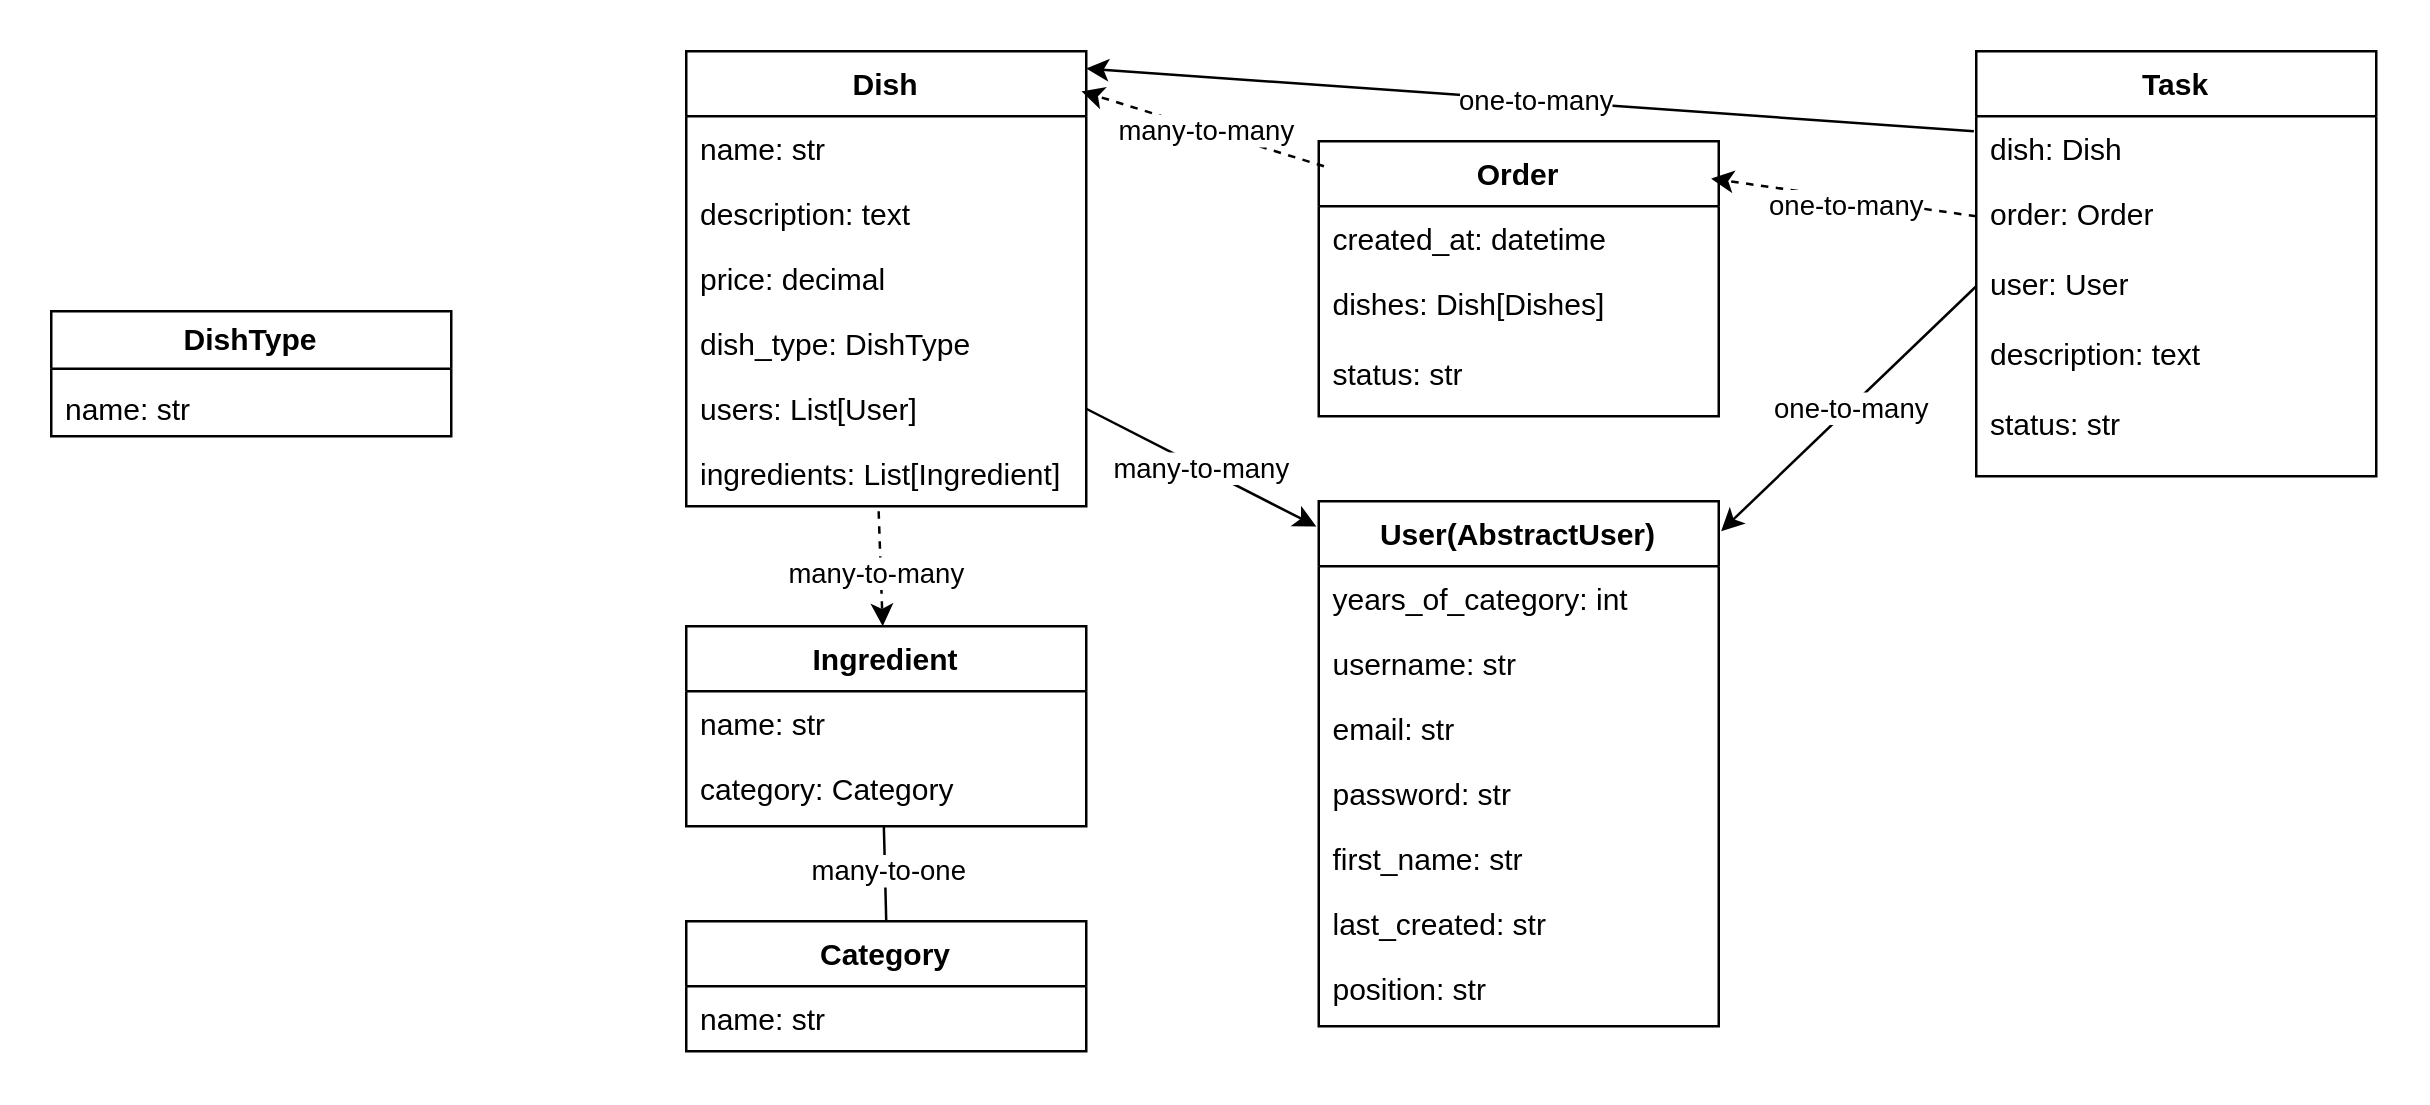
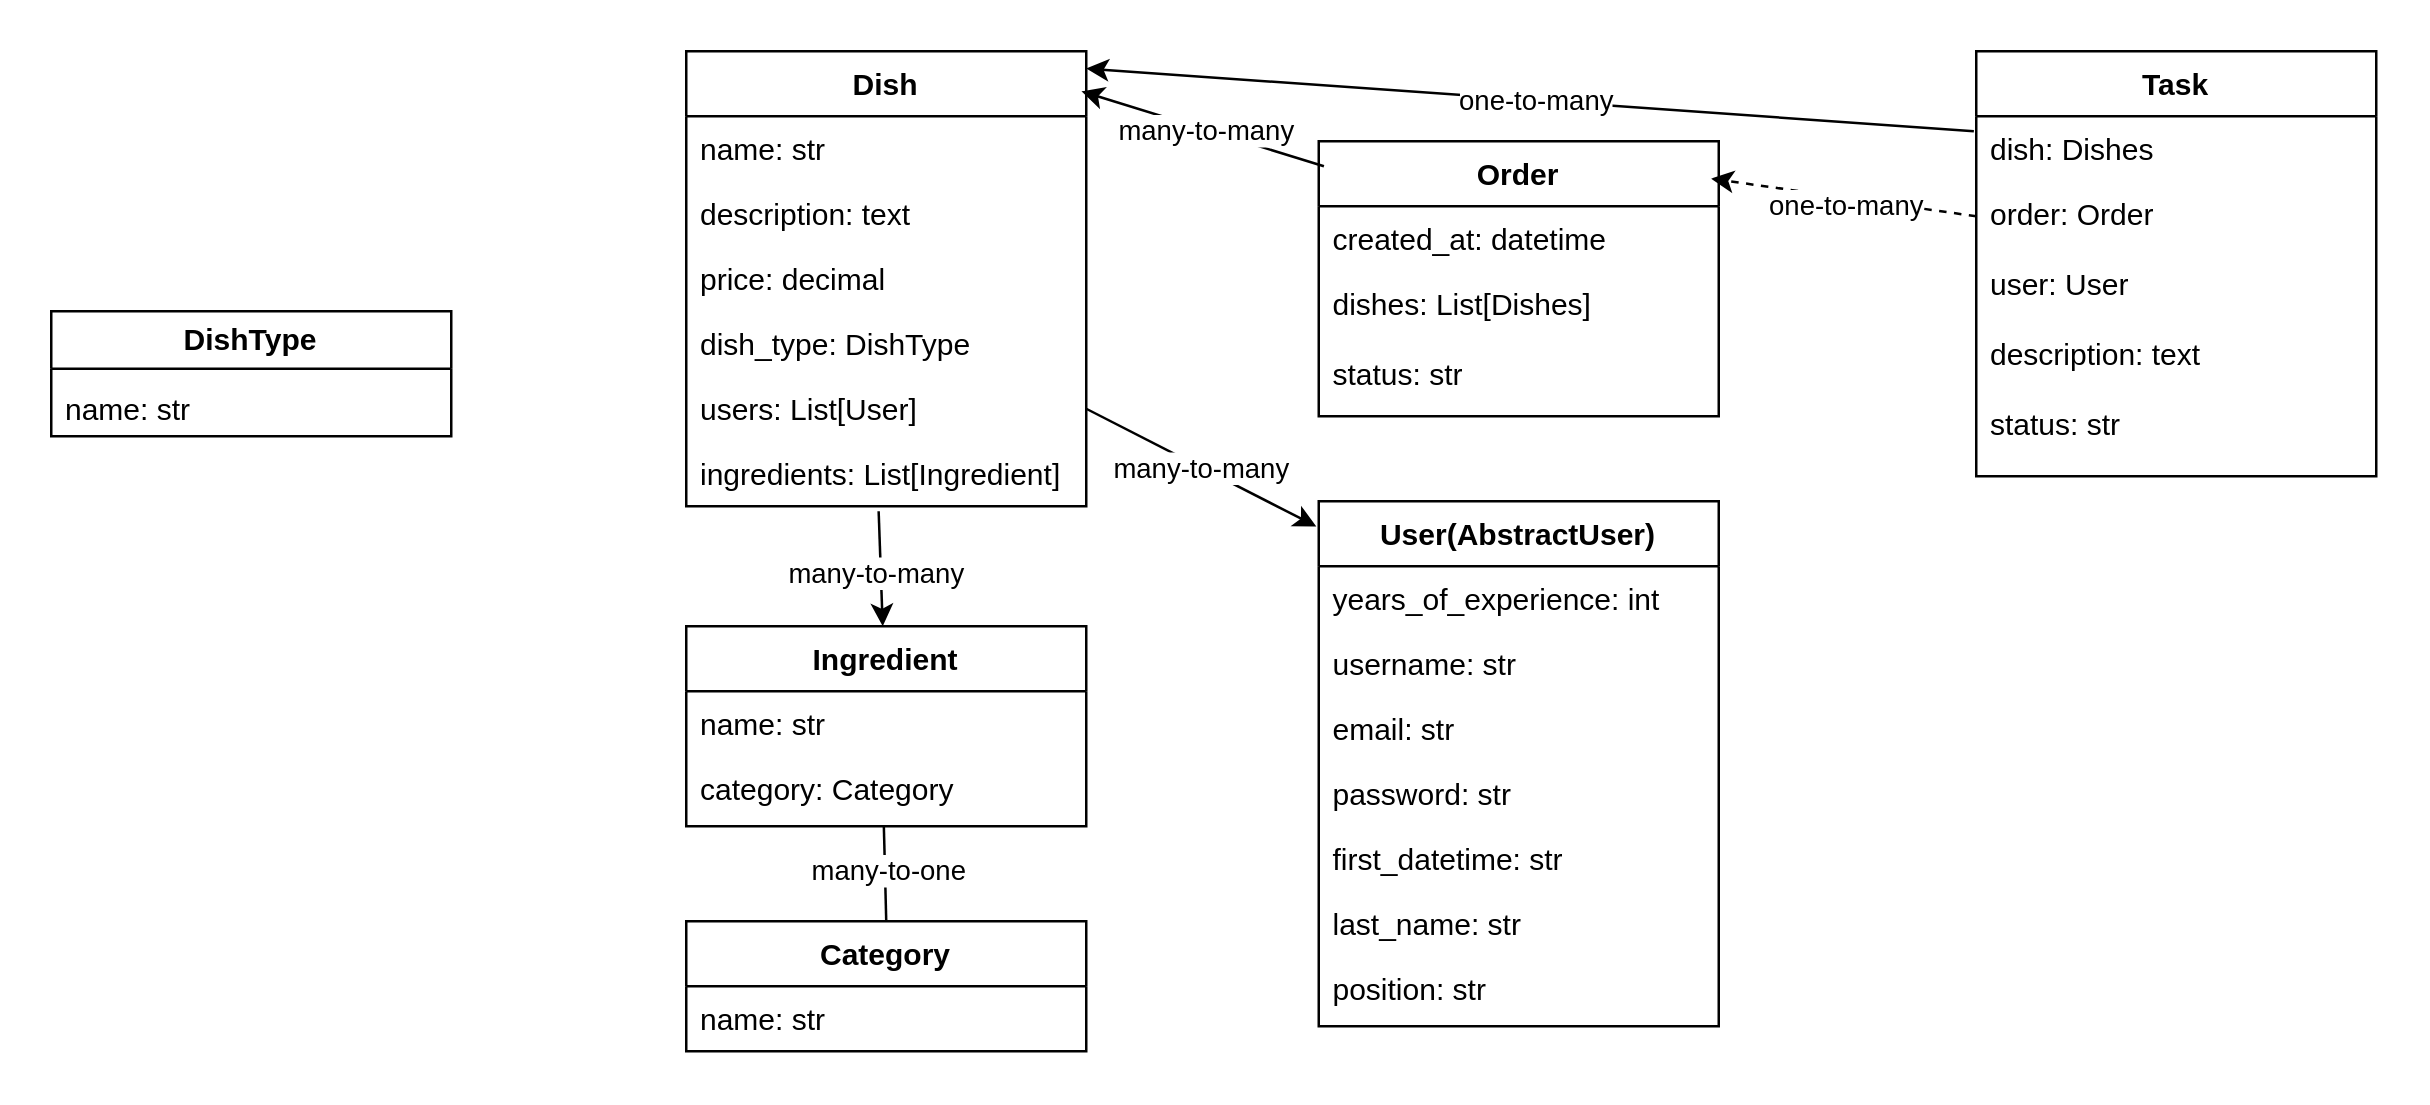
edge "Order" -> "Dish": style dashed -> solid
node "dish: Dish": label "dish: Dish" -> "dish: Dishes"
node "dishes: Dish[Dishes]": label "dishes: Dish[Dishes]" -> "dishes: List[Dishes]"
edge "user: User" -> "User(AbstractUser)": removed, label "one-to-many"
edge "ingredients: List[Ingredient]" -> "Ingredient": style dashed -> solid
node "years_of_category: int": label "years_of_category: int" -> "years_of_experience: int"
node "first_name: str": label "first_name: str" -> "first_datetime: str"
node "last_created: str": label "last_created: str" -> "last_name: str"
